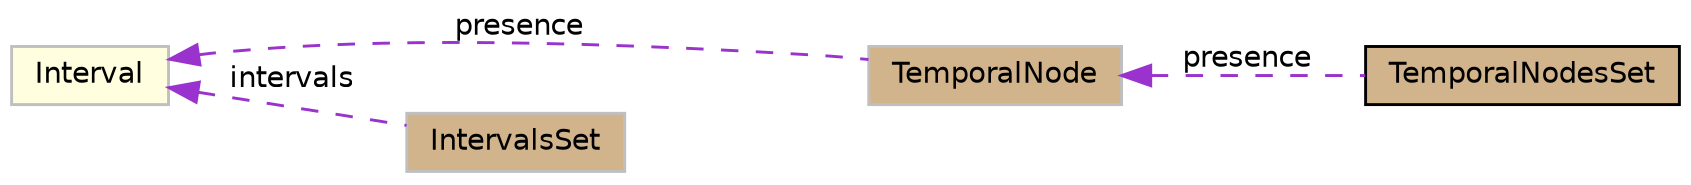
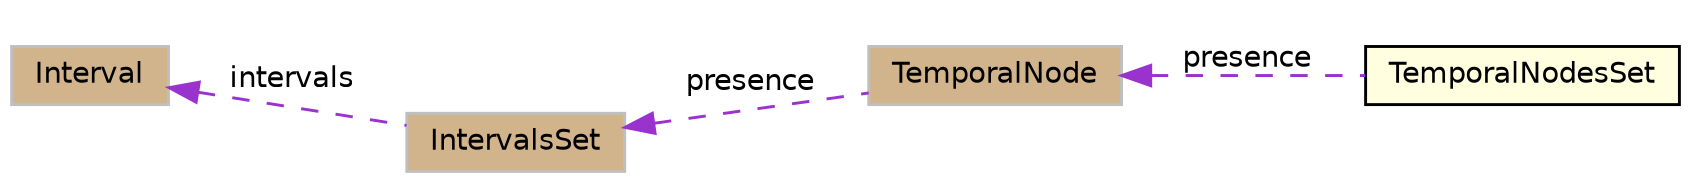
edge "TemporalNode" -> "Interval": now "TemporalNode" -> "IntervalsSet"
node "Interval": fillcolor lightyellow -> tan
node "TemporalNodesSet": fillcolor tan -> lightyellow
